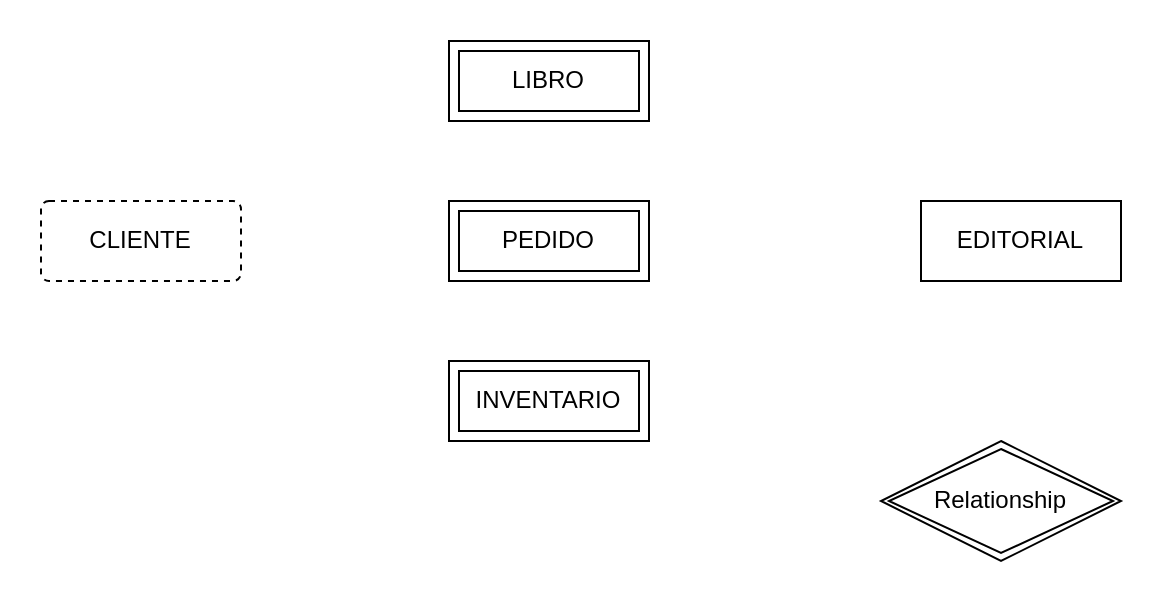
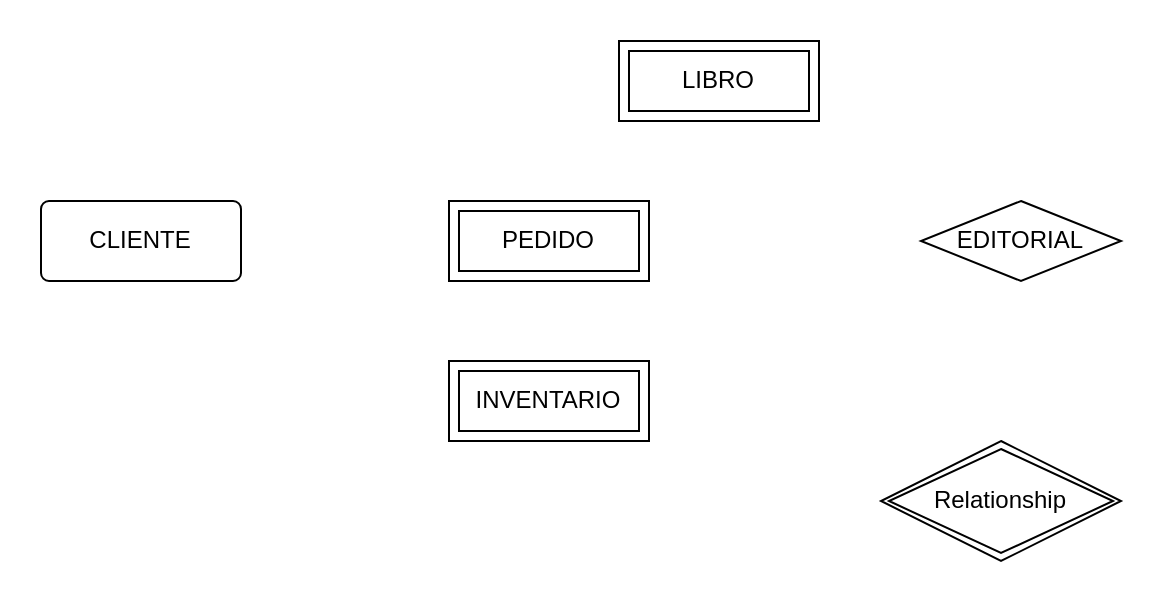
node "LIBRO": moved (549, 81) -> (719, 81)
node "CLIENTE": style dashed -> solid
node "EDITORIAL": shape rectangle -> diamond
